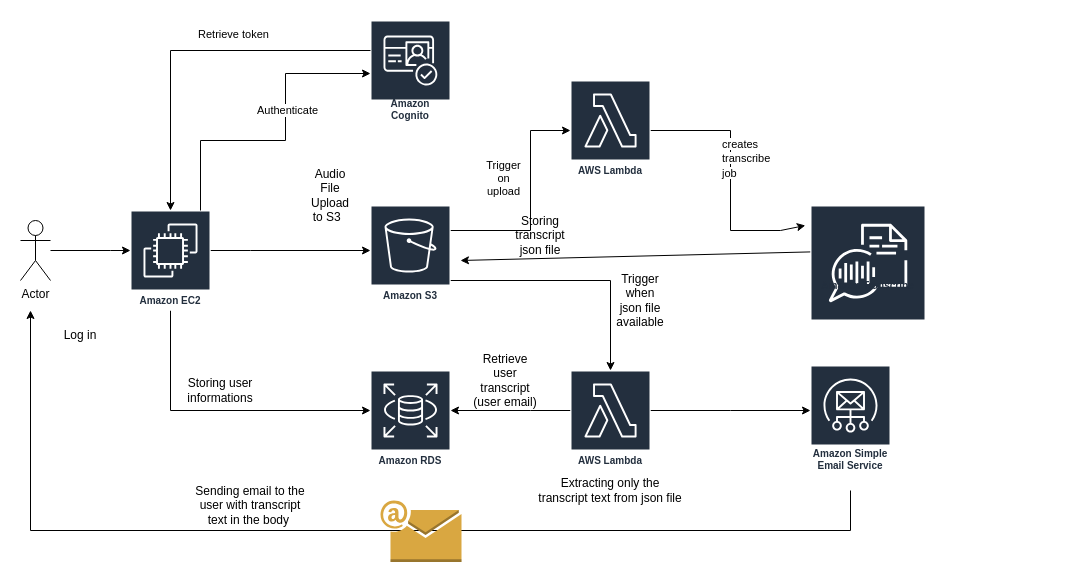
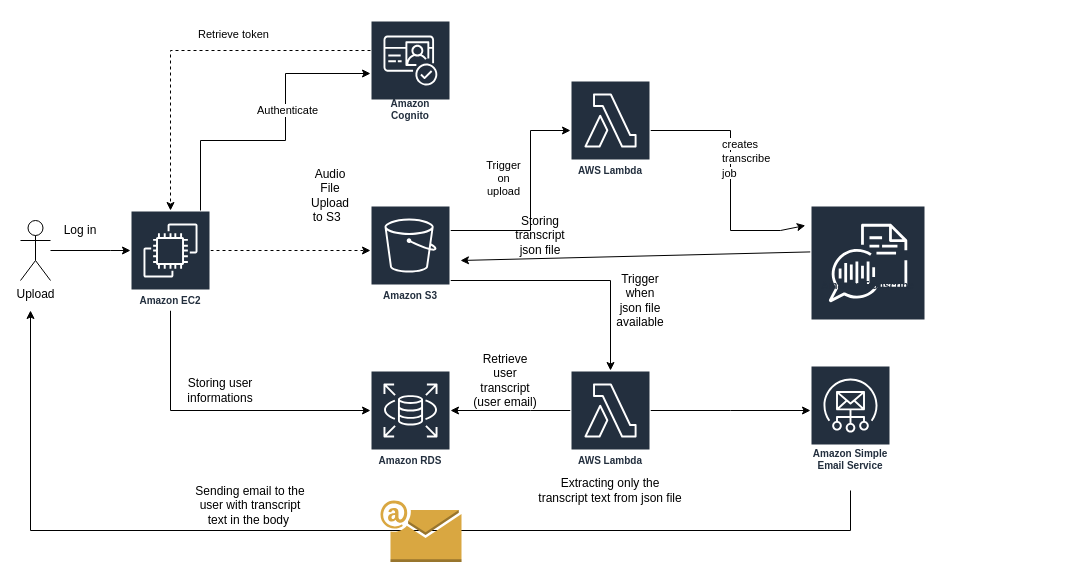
edge "Amazon Cognito" -> "Amazon EC2": style solid -> dashed
edge "Amazon EC2" -> "Amazon S3": style solid -> dashed
node "Actor": label "Actor" -> "Upload"
node "Log in": moved (81, 336) -> (81, 231)
